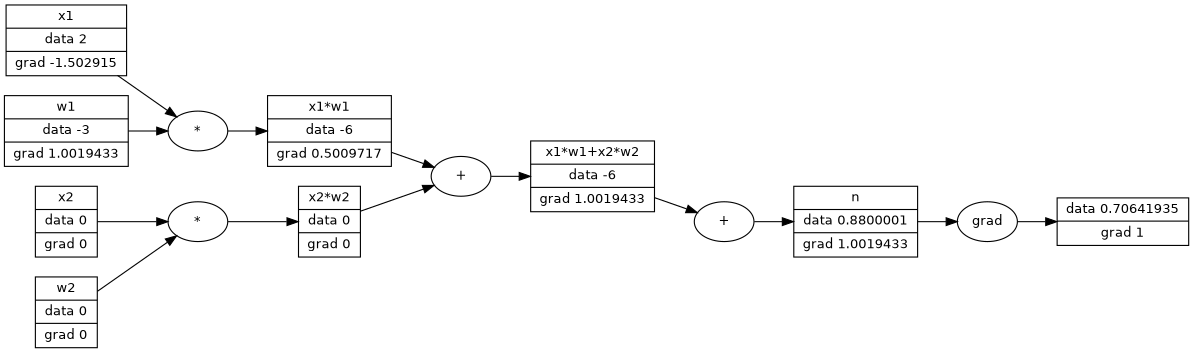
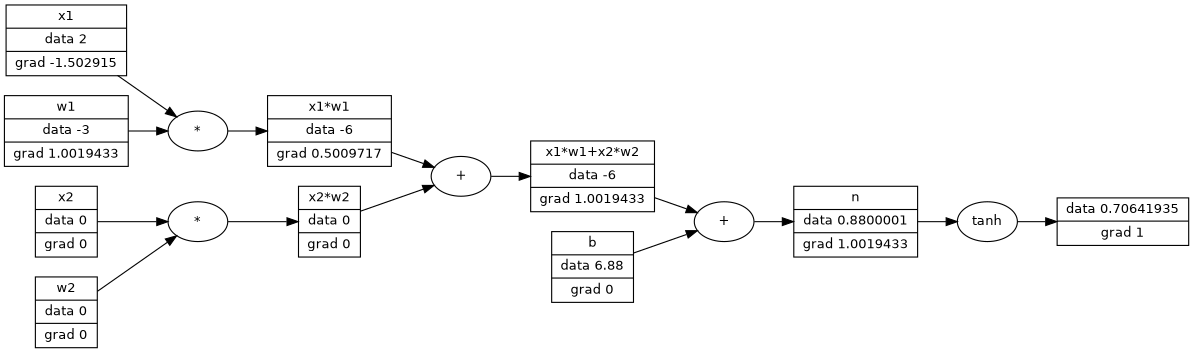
node "grad": label "grad" -> "tanh"
node "b": added
